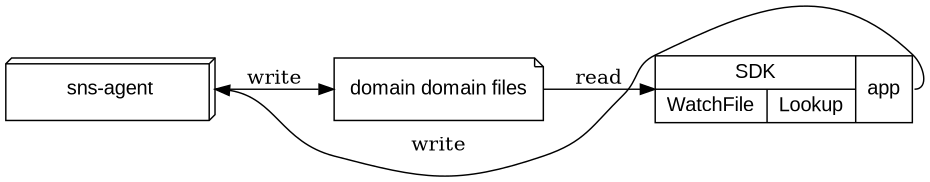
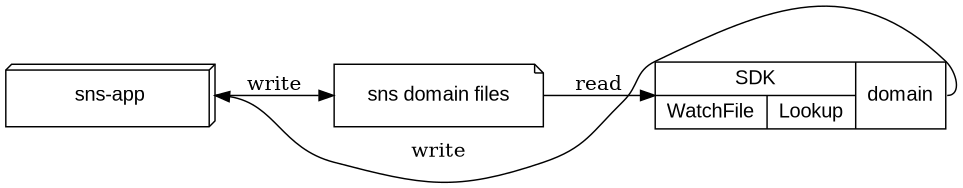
node "sns-agent": label "sns-agent" -> "sns-app"
node "domain domain files": label "domain domain files" -> "sns domain files"
node "SDK": text "app" -> "domain"
